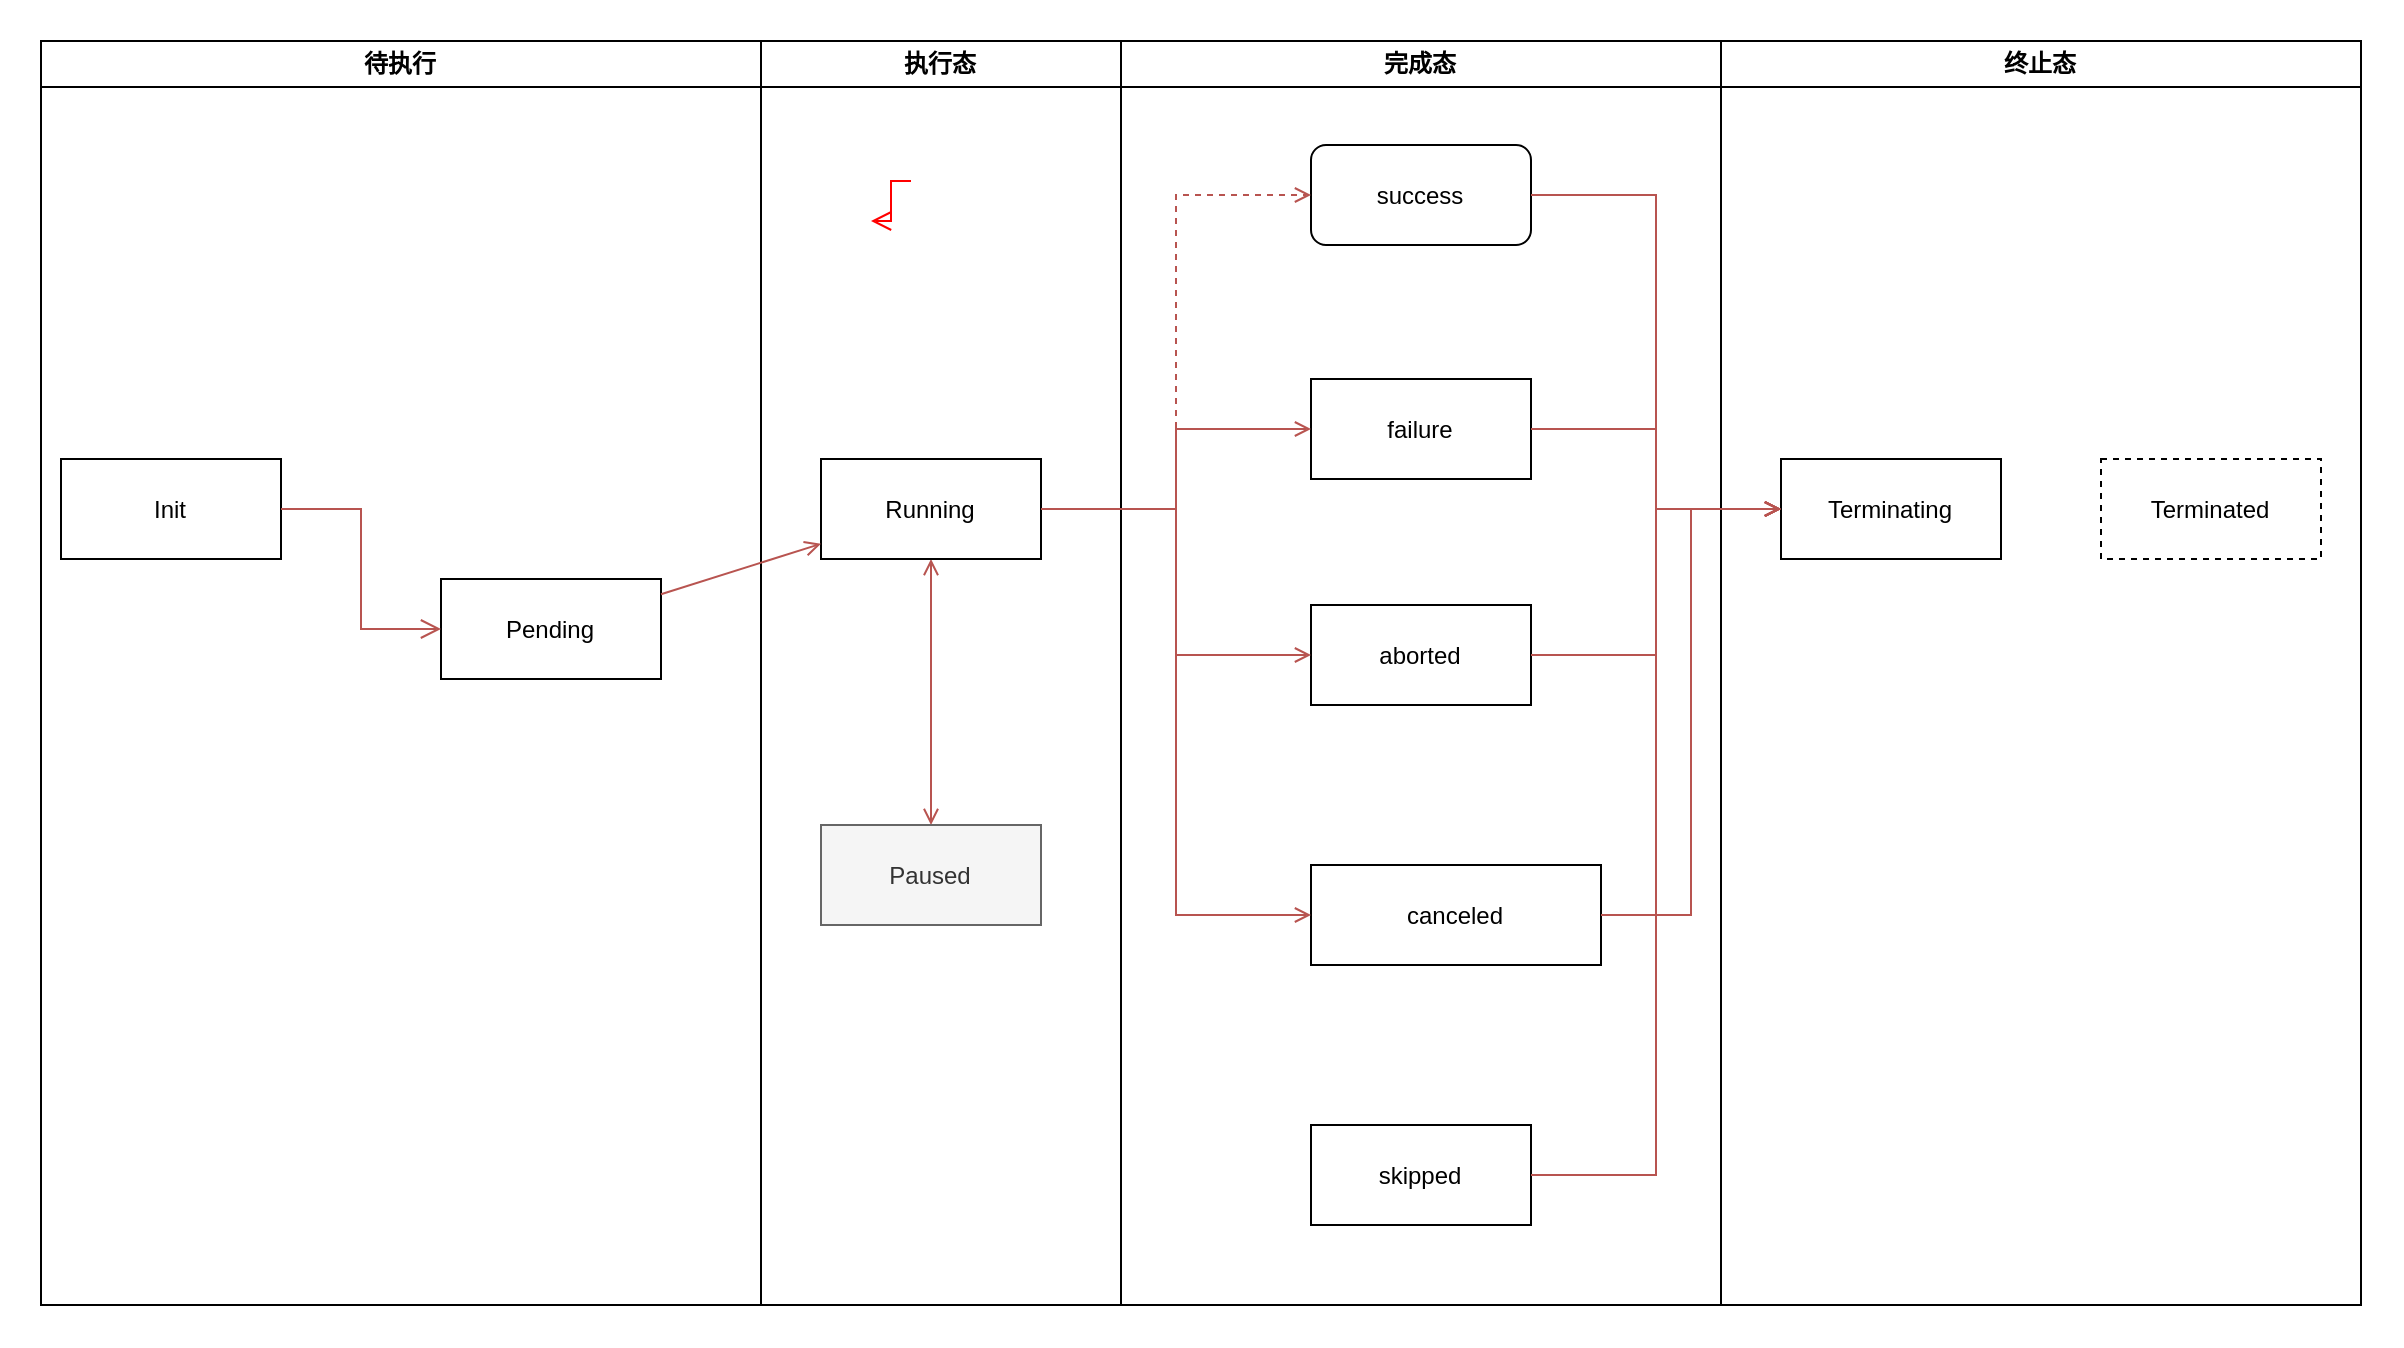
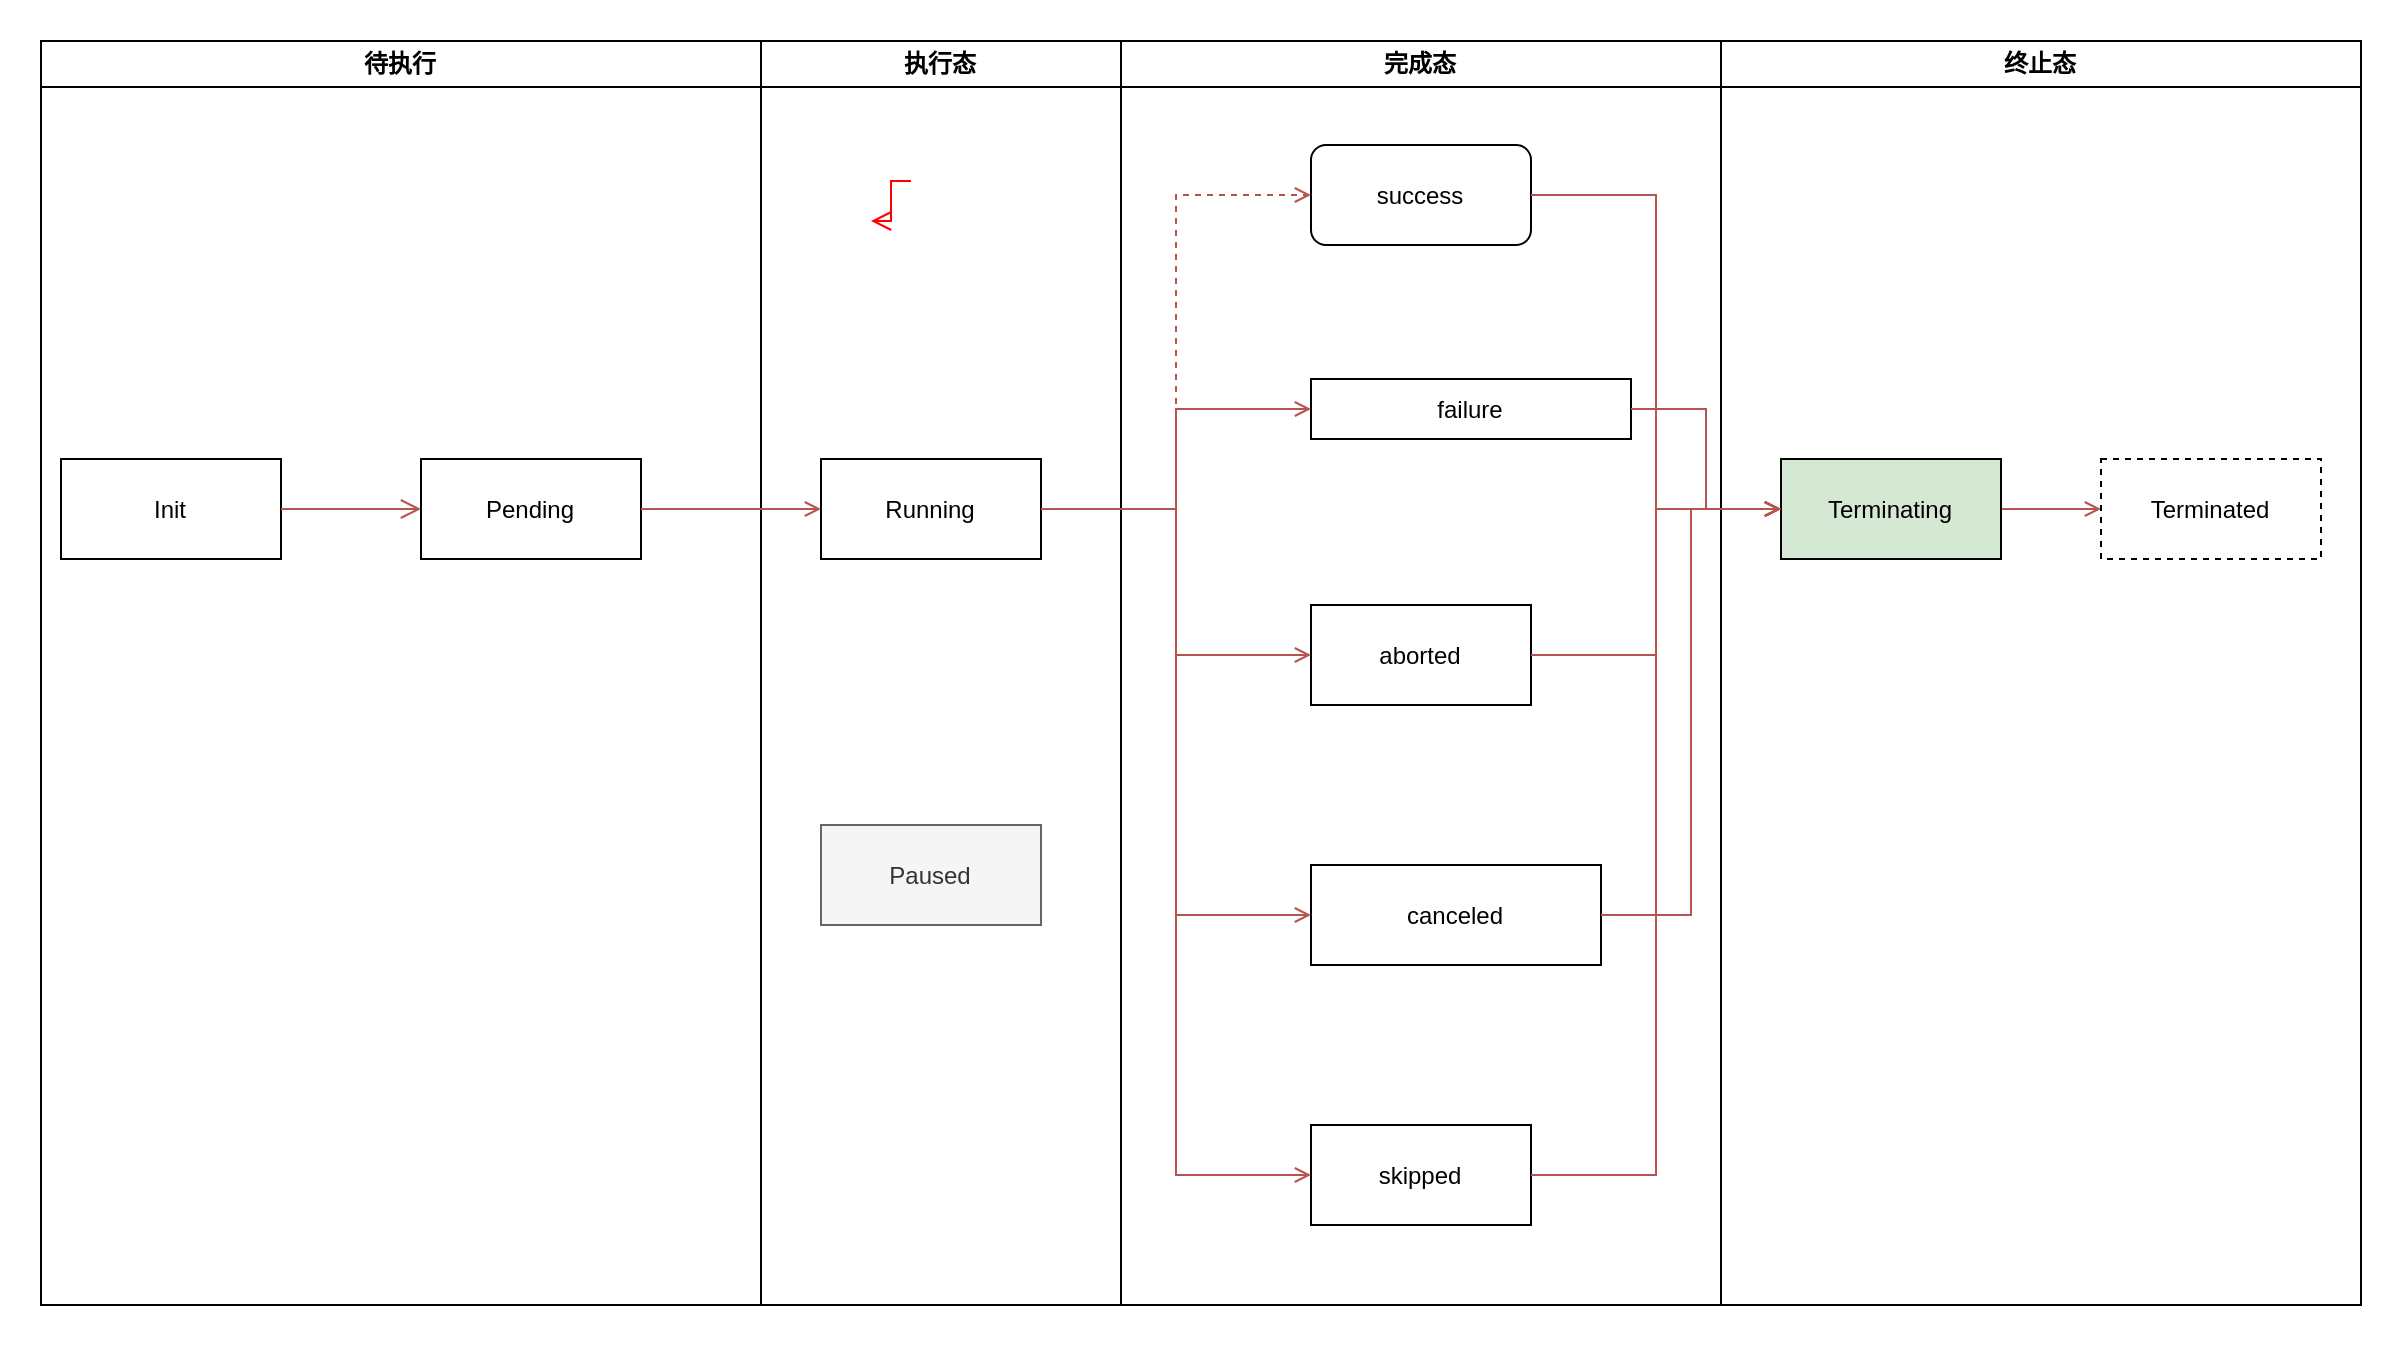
node "failure": size 220x100 -> 320x60
node "Terminating": fillcolor #ffffff -> #d5e8d4
edge "Terminating" -> "Terminated": added
node "Pending": moved (551, 629) -> (531, 509)
edge "Running" -- "Paused": removed
edge "Running" -> "skipped": added
